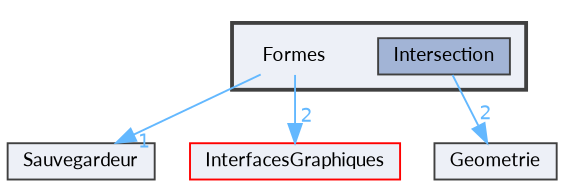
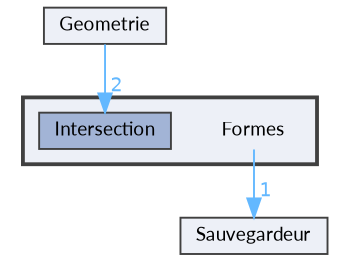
edge "Intersection" -> "Geometrie": reversed
node "InterfacesGraphiques": removed
